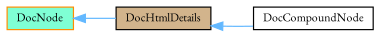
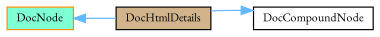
edge "DocCompoundNode" -> "DocHtmlDetails": reversed
